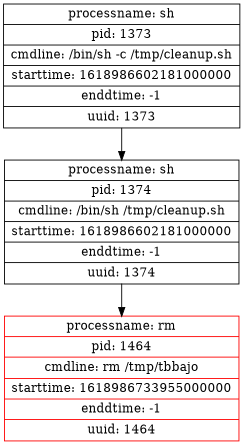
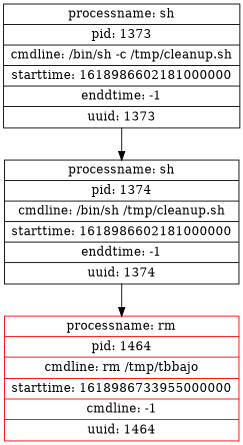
node "processname: rm": text "enddtime: -1" -> "cmdline: -1"
